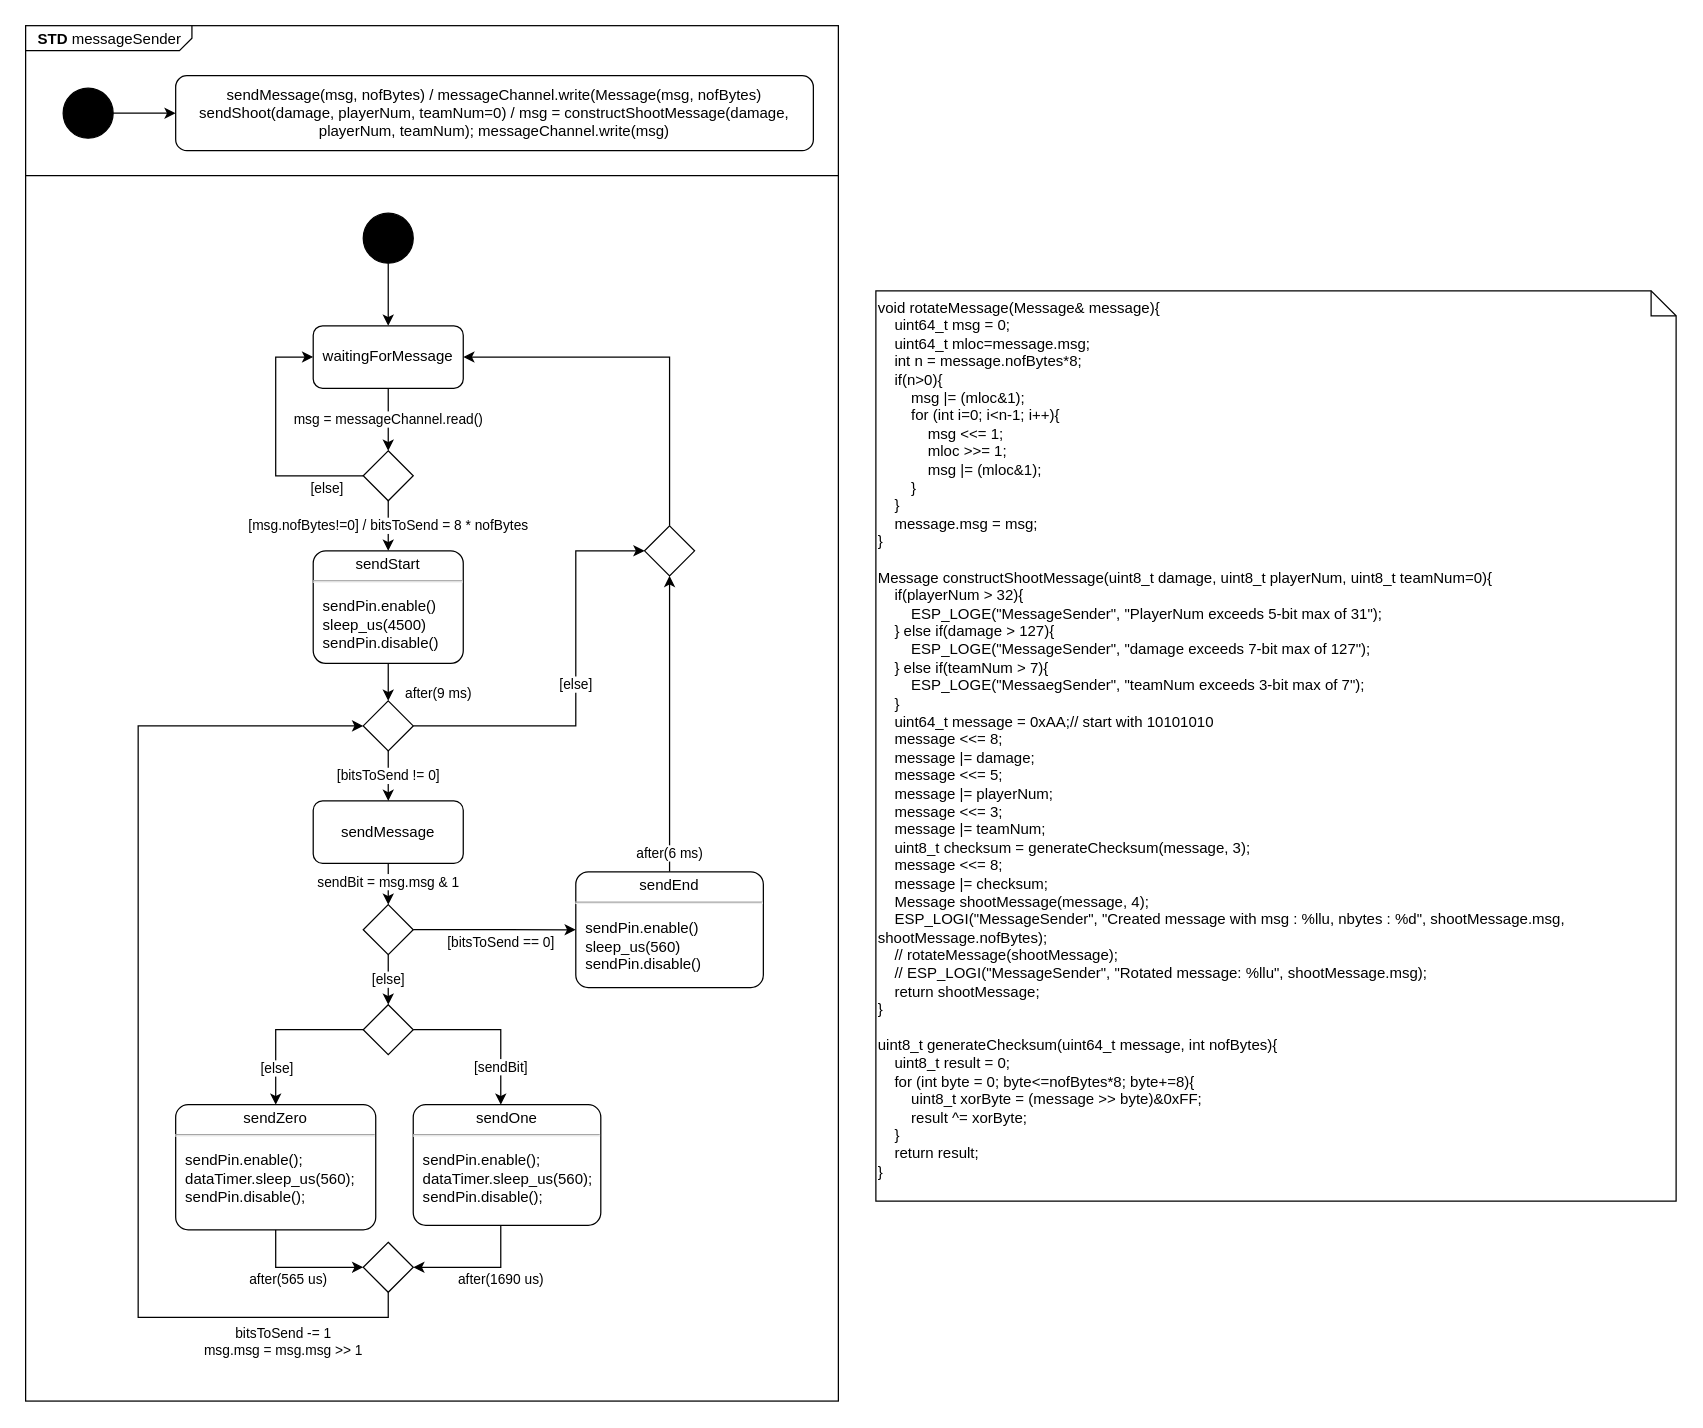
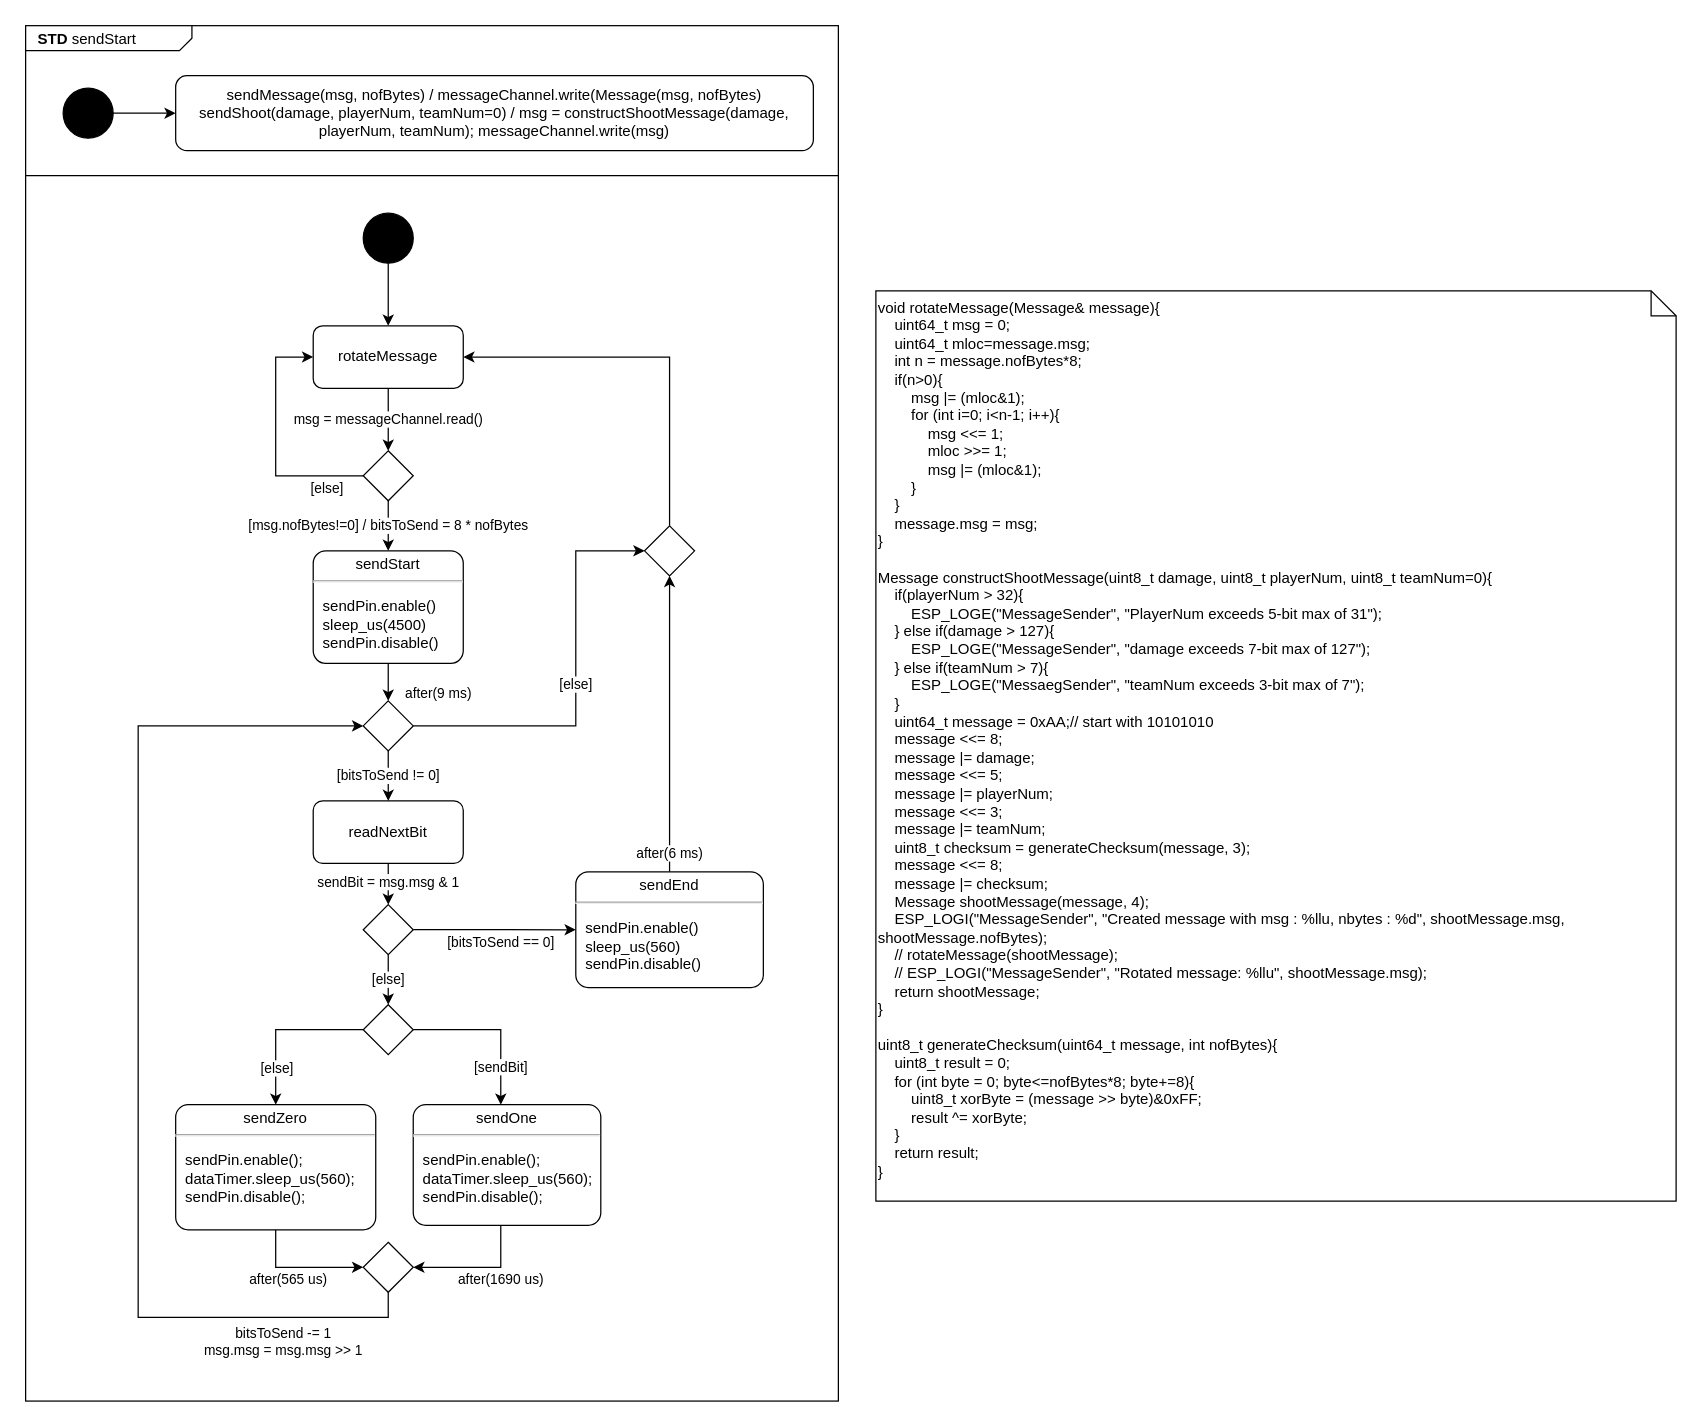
node "STD messageSender": label "STD messageSender" -> "STD sendStart"
node "waitingForMessage": label "waitingForMessage" -> "rotateMessage"
node "sendMessage": label "sendMessage" -> "readNextBit"
